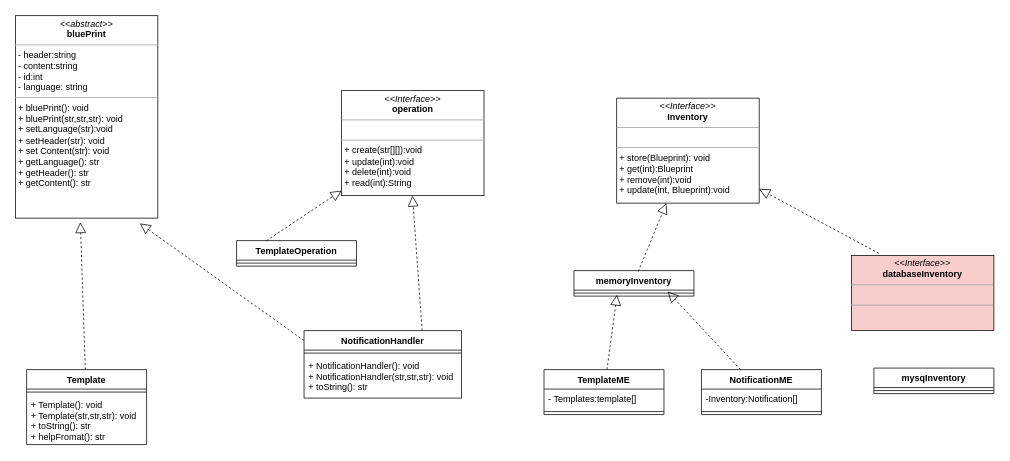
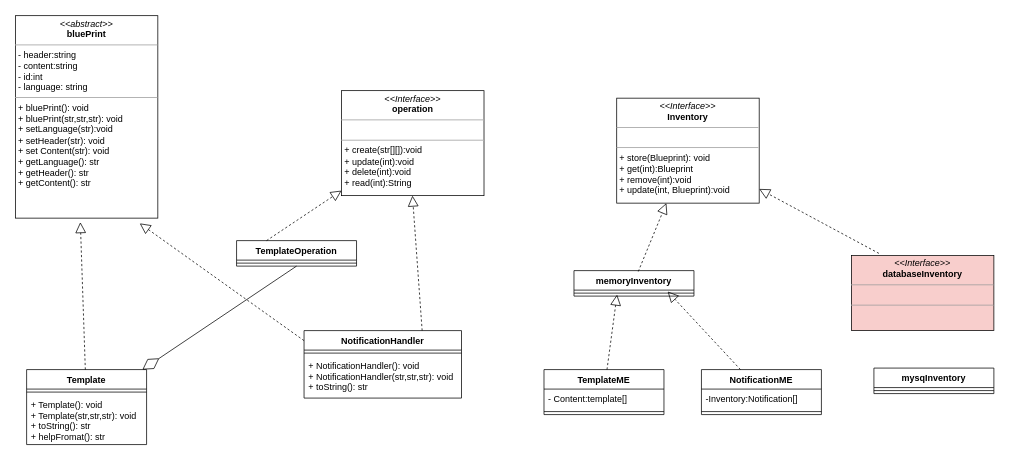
edge "TemplateOperation" -> "Template": added
node "- Templates:template[]": label "- Templates:template[]" -> "- Content:template[]"
